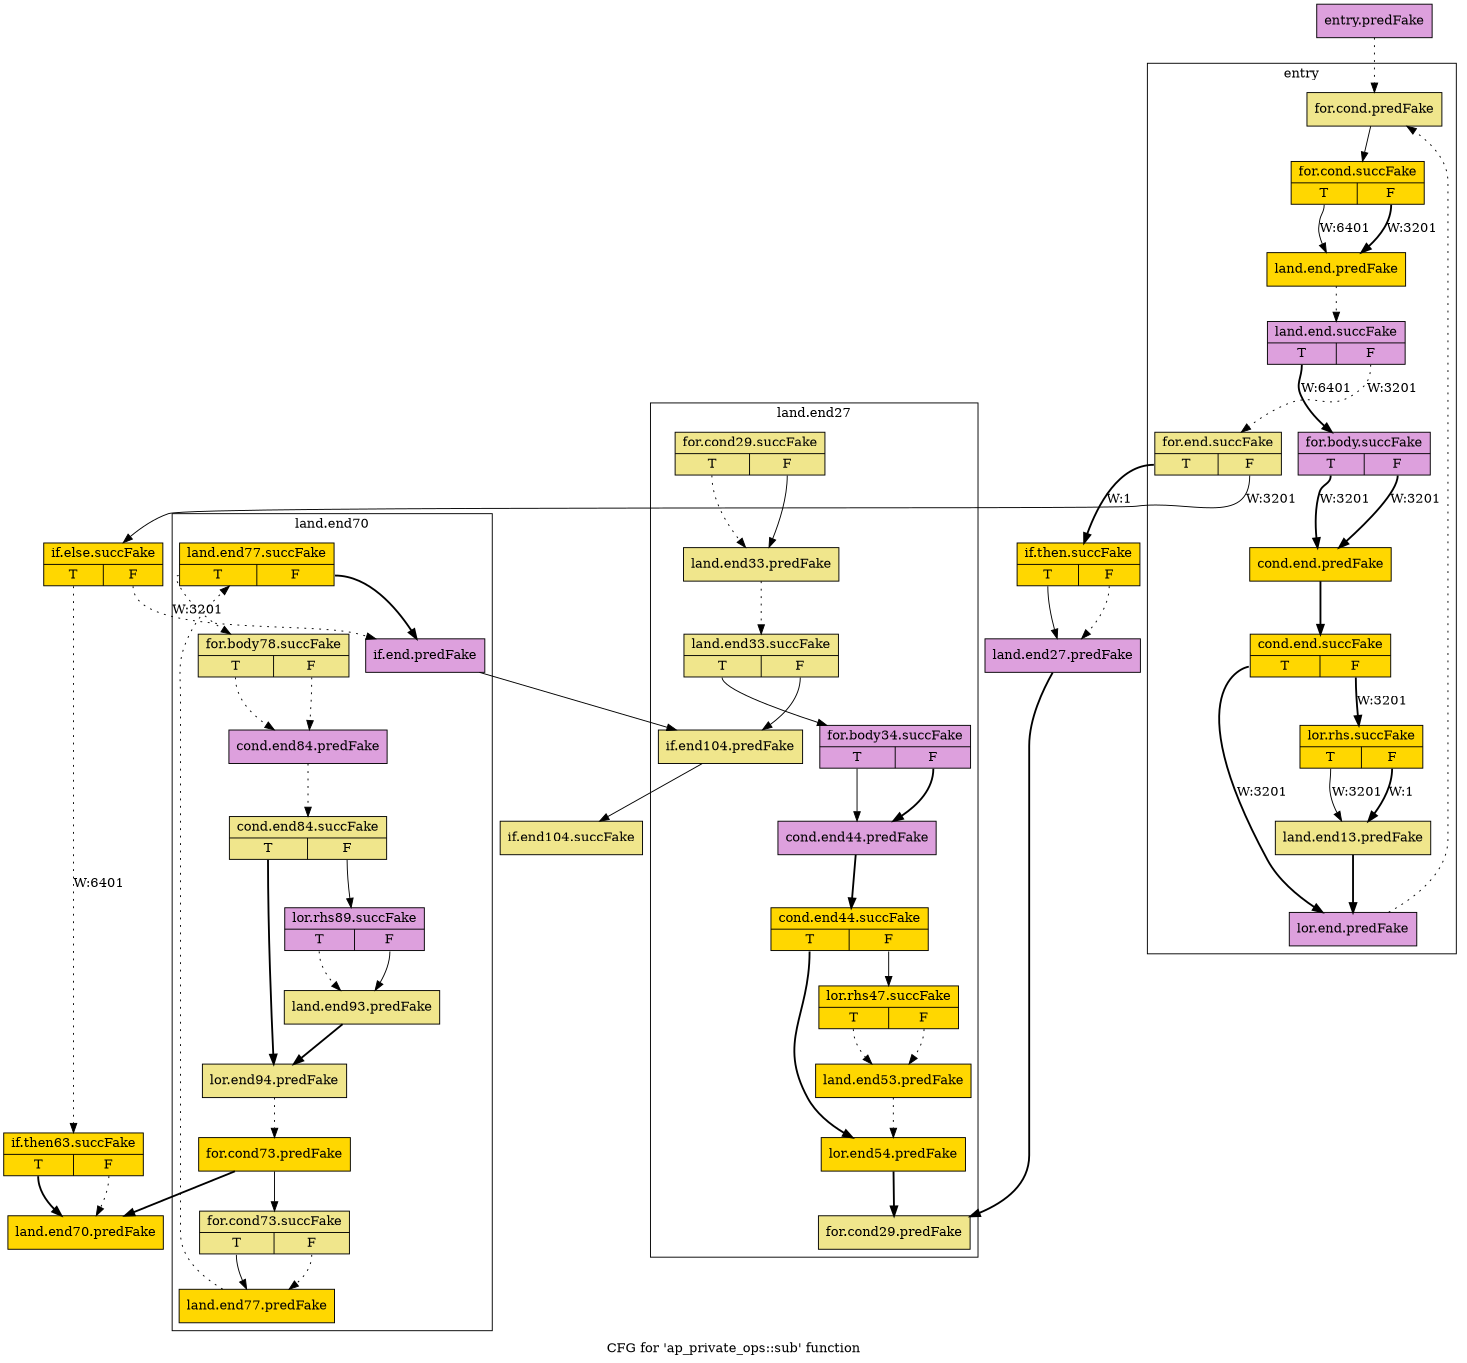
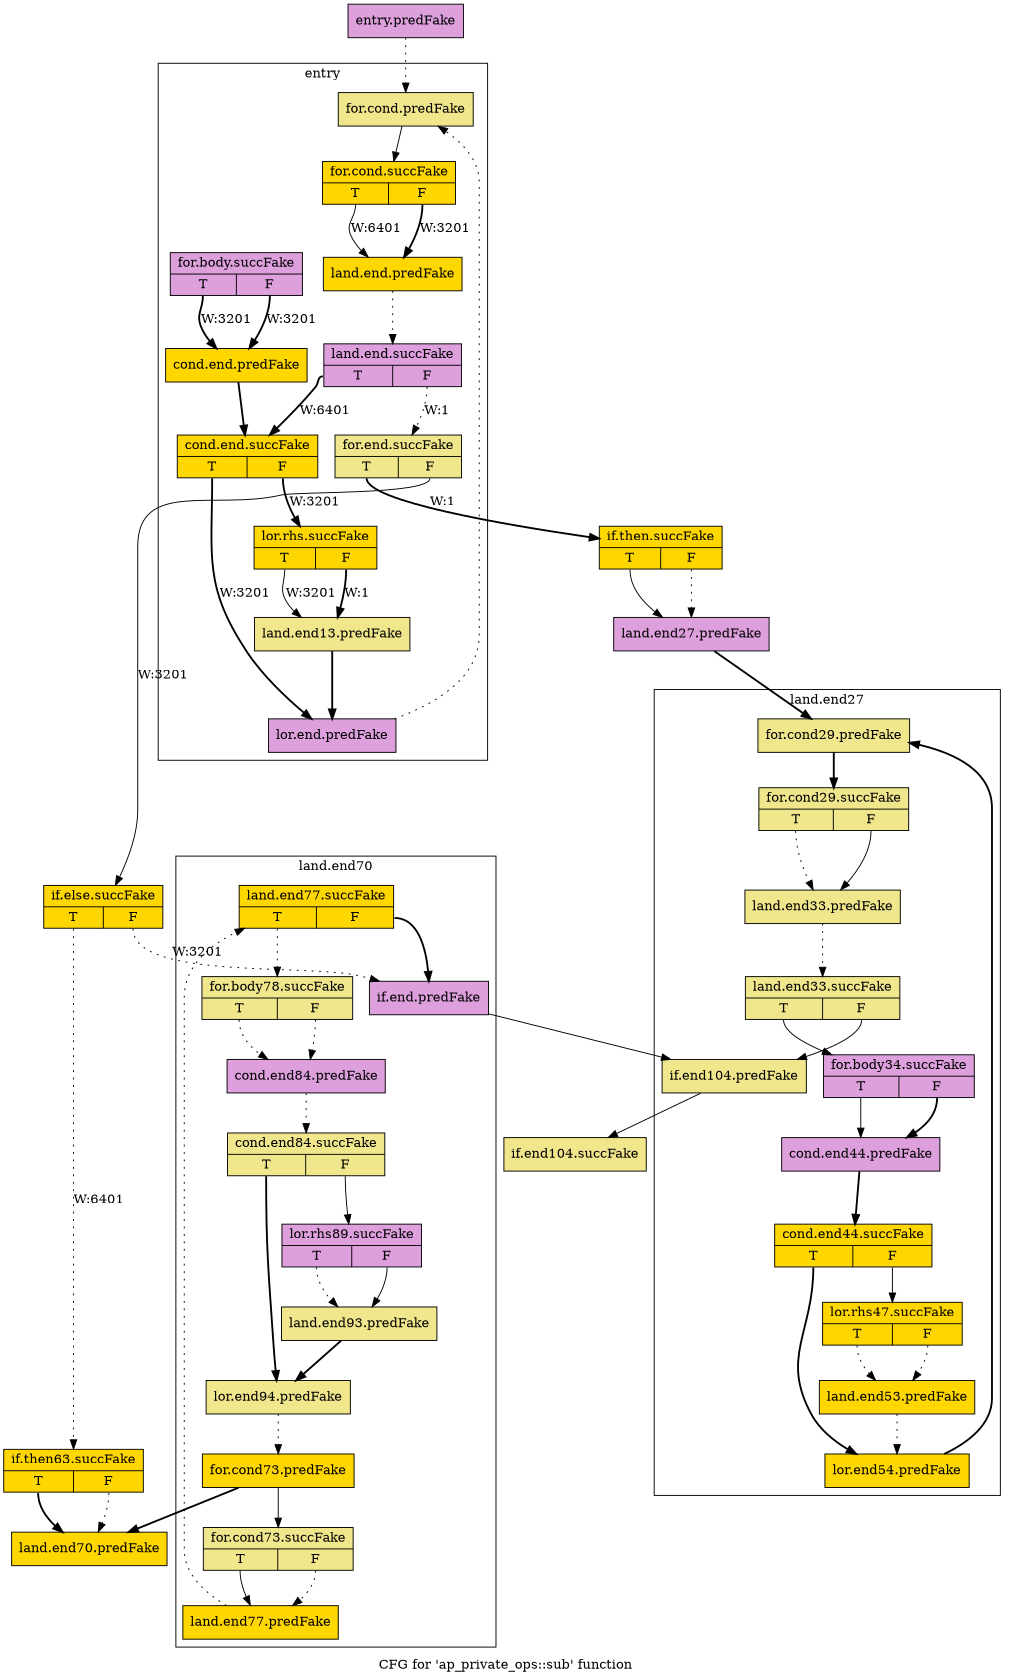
edge "land.end.succFake" -> "for.end.succFake": label "W:3201" -> "W:1"
edge "land.end.succFake" -> "for.body.succFake": now "land.end.succFake" -> "cond.end.succFake"
edge "for.cond29.predFake" -> "for.cond29.succFake": added
